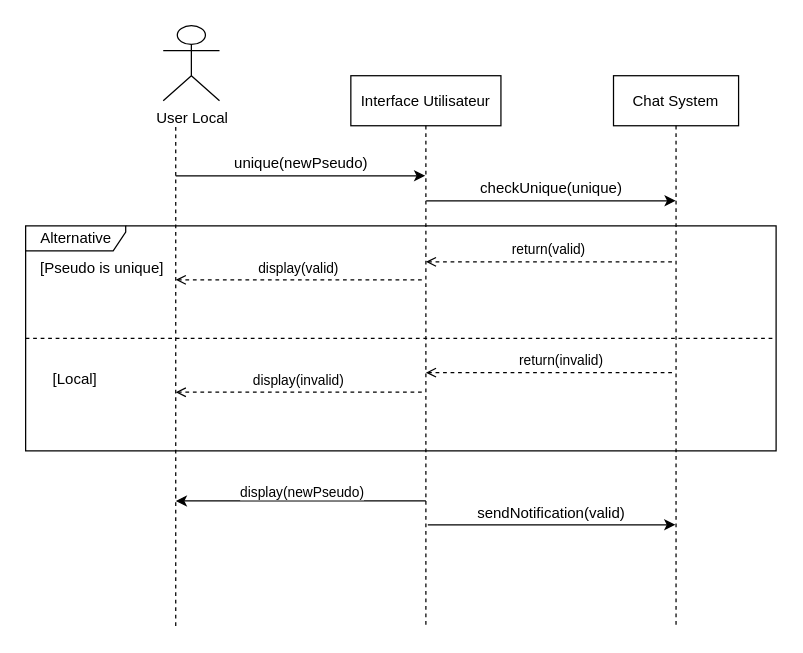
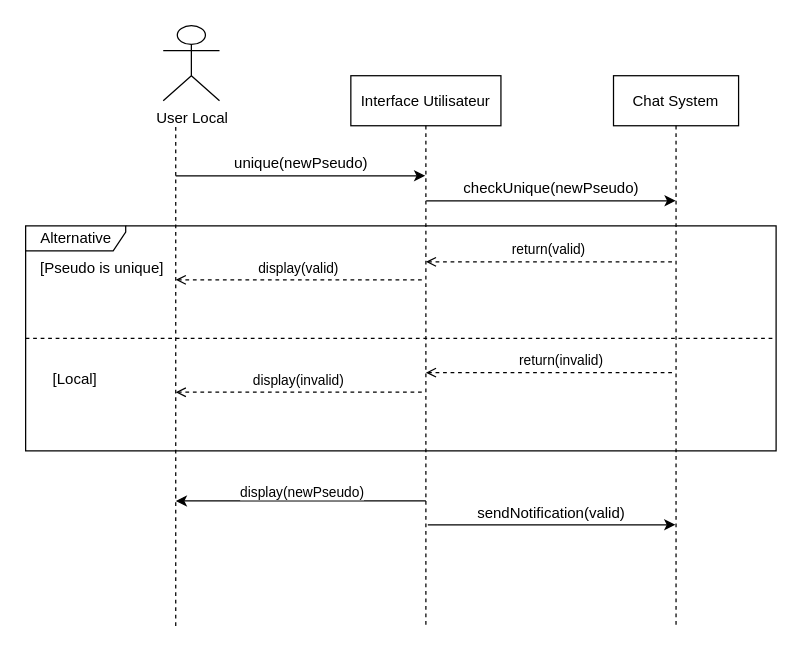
node "checkUnique(unique)": label "checkUnique(unique)" -> "checkUnique(newPseudo)"
